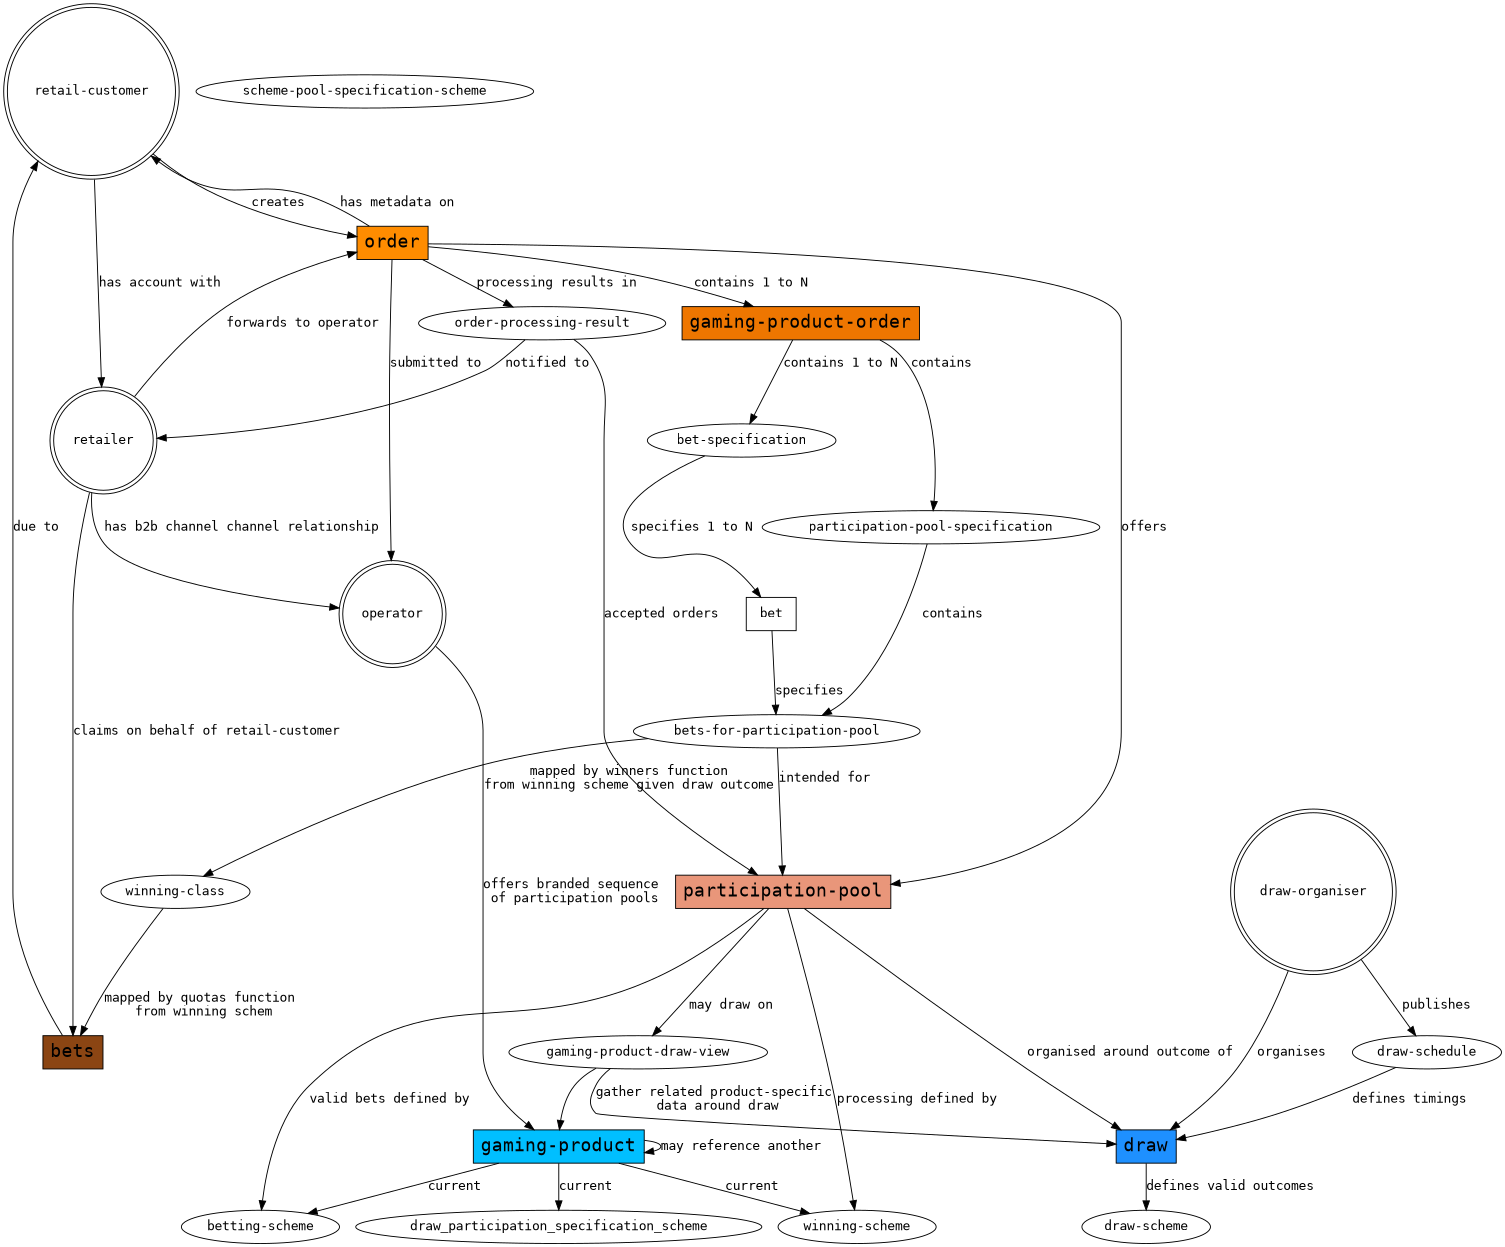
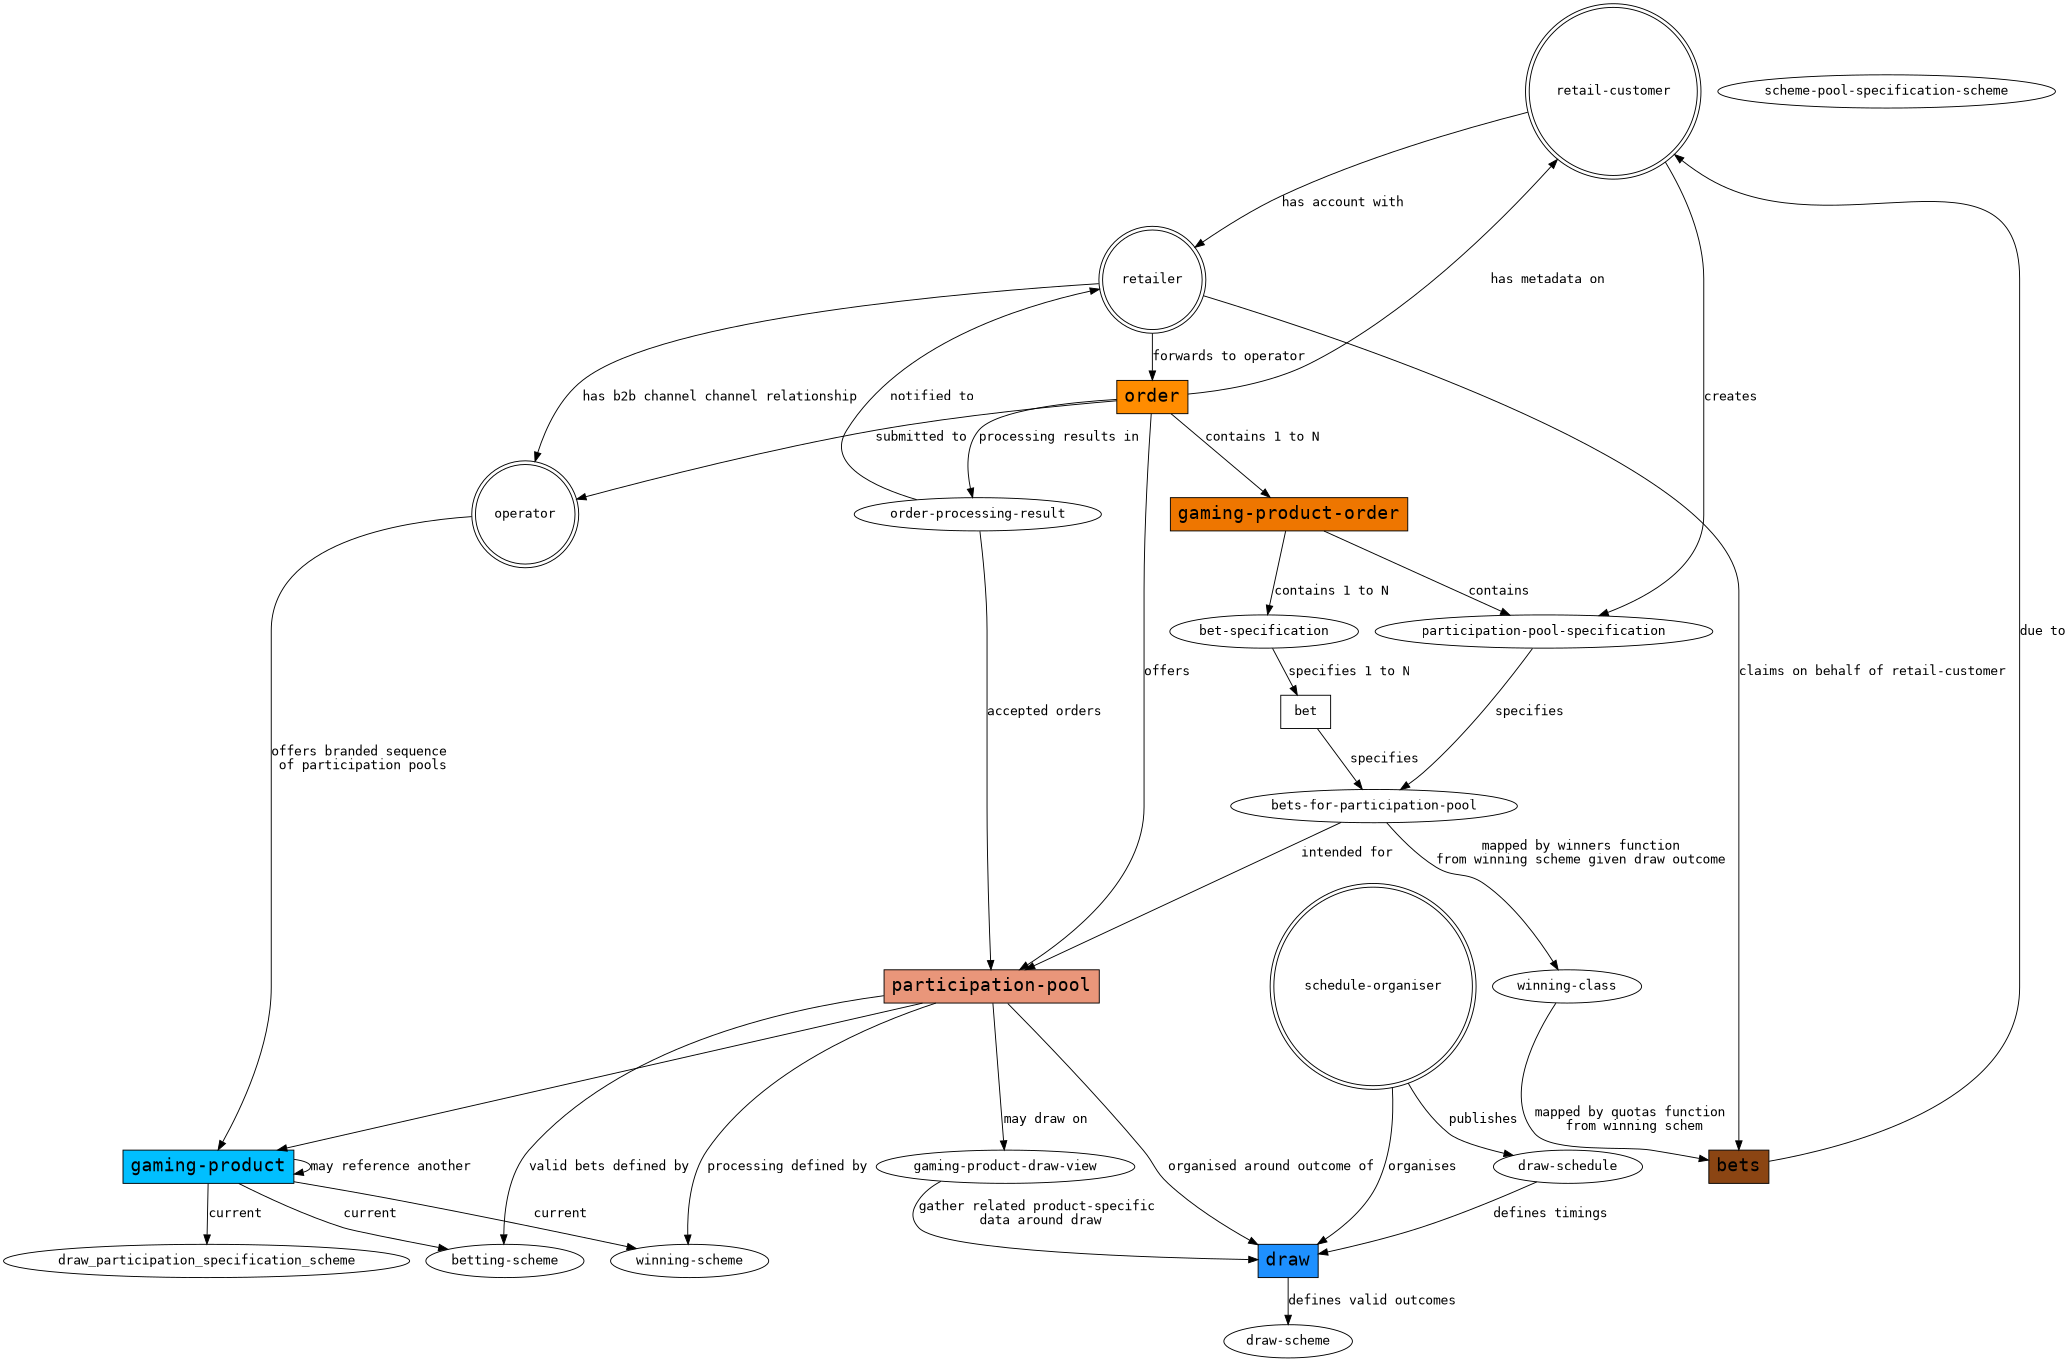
edge "retail-customer" -> "order": now "retail-customer" -> "participation-pool-specification"
edge "participation-pool-specification" -> "bets-for-participation-pool": label "contains" -> "specifies"
node "draw-organiser": label "draw-organiser" -> "schedule-organiser"
edge "gaming-product-draw-view" -> "gaming-product": now "participation-pool" -> "gaming-product"
